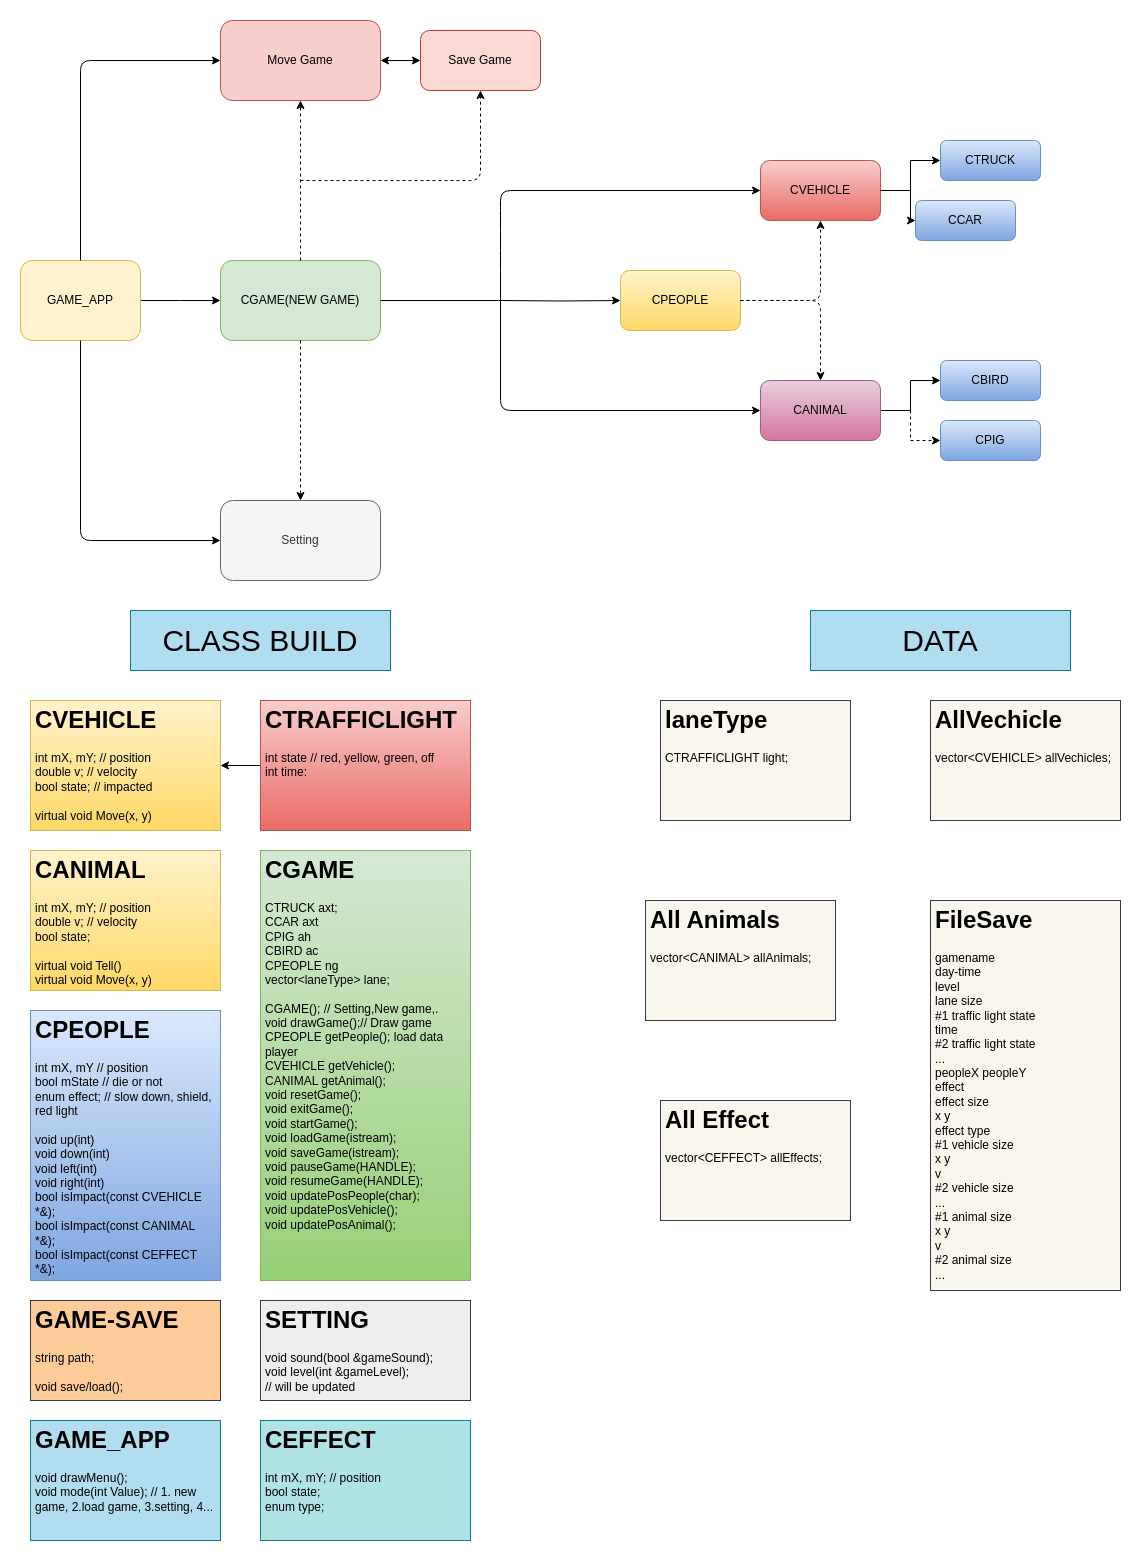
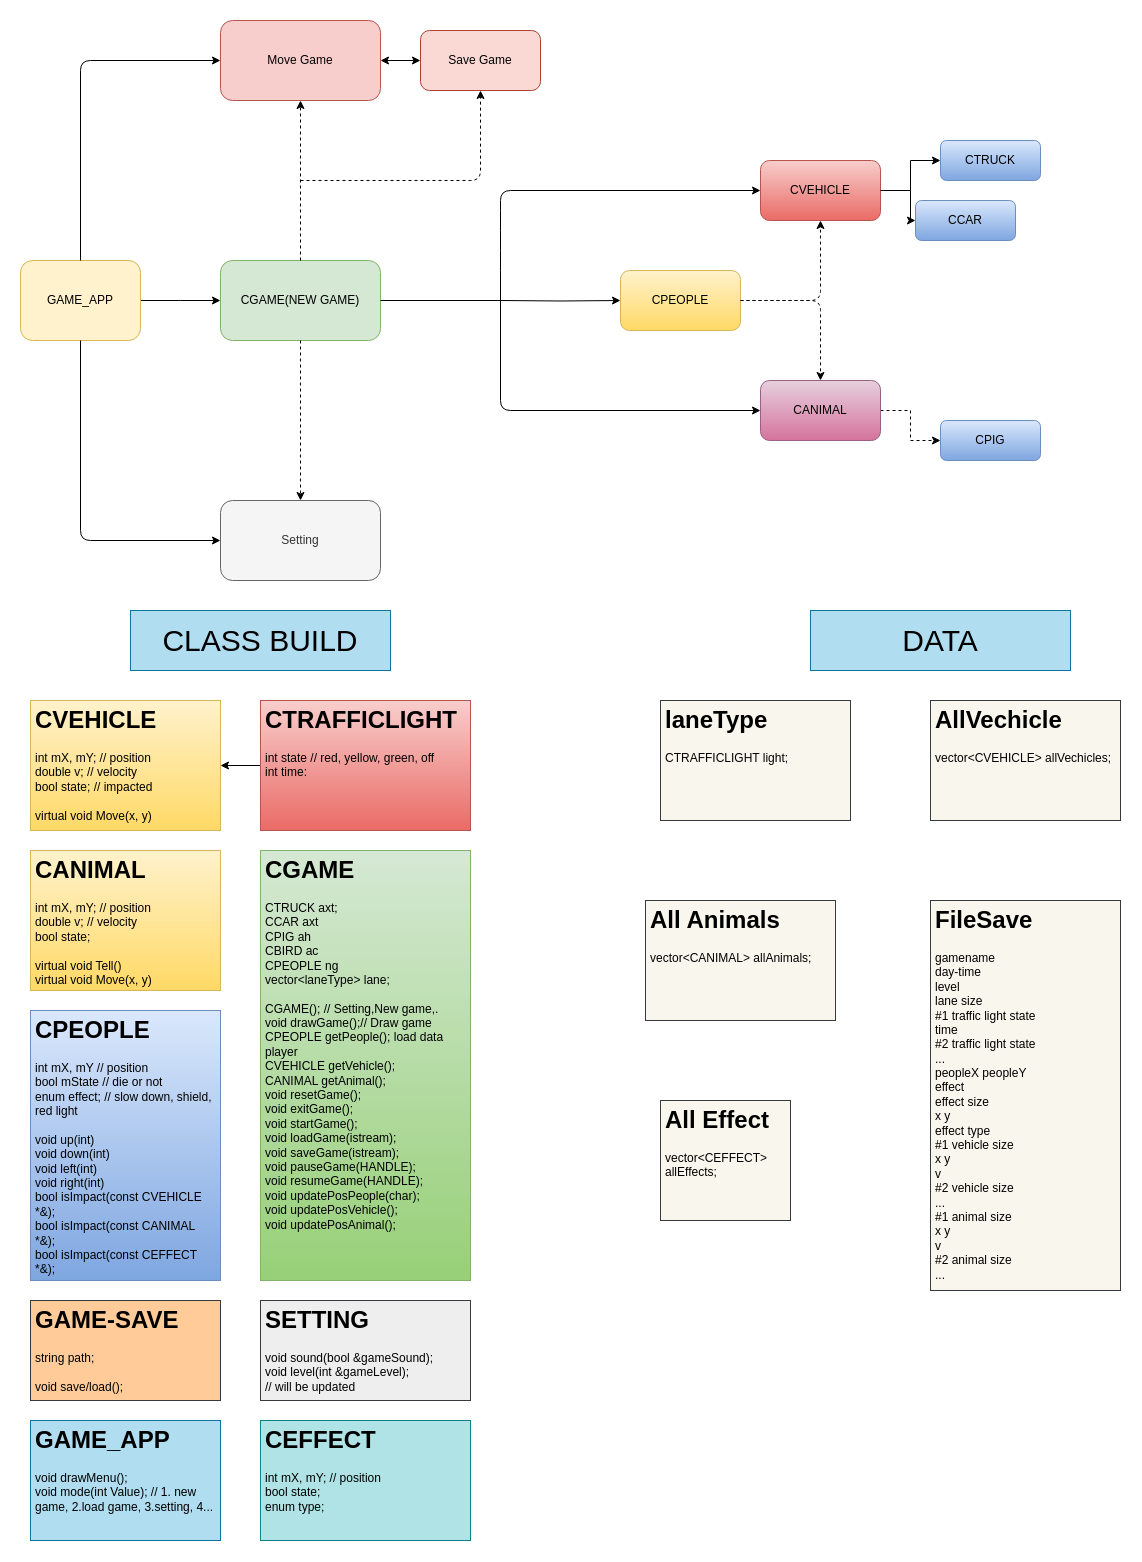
node "CBIRD": removed
edge "CANIMAL" -> "CBIRD": removed
node "All Effect vector<CEFFECT> allEffects;": size 190x120 -> 130x120
